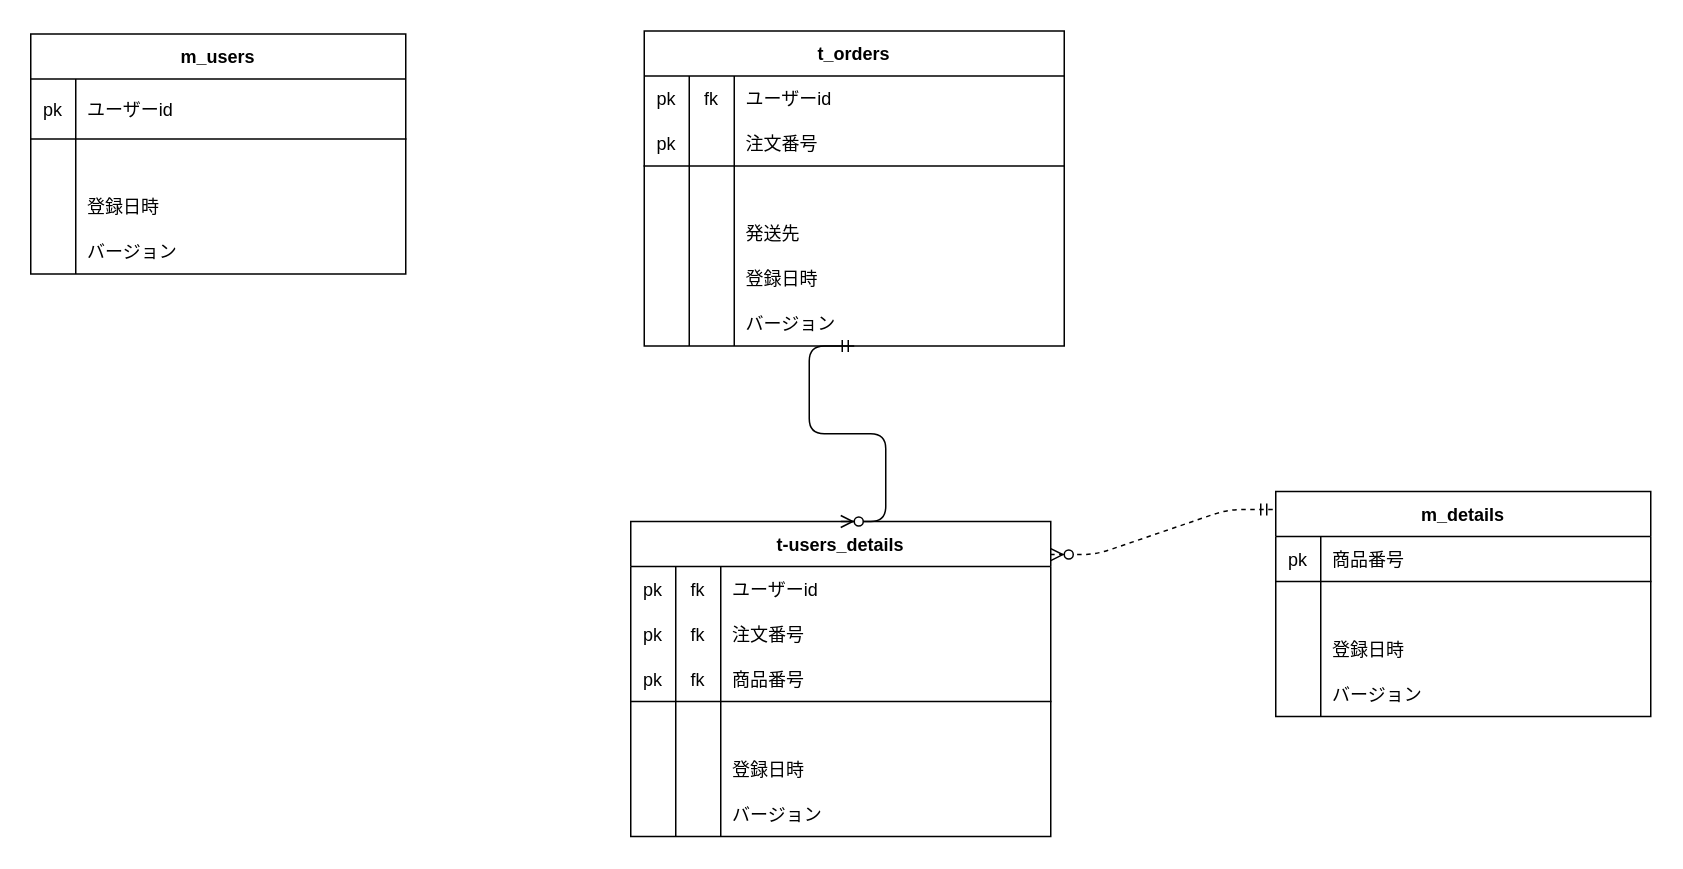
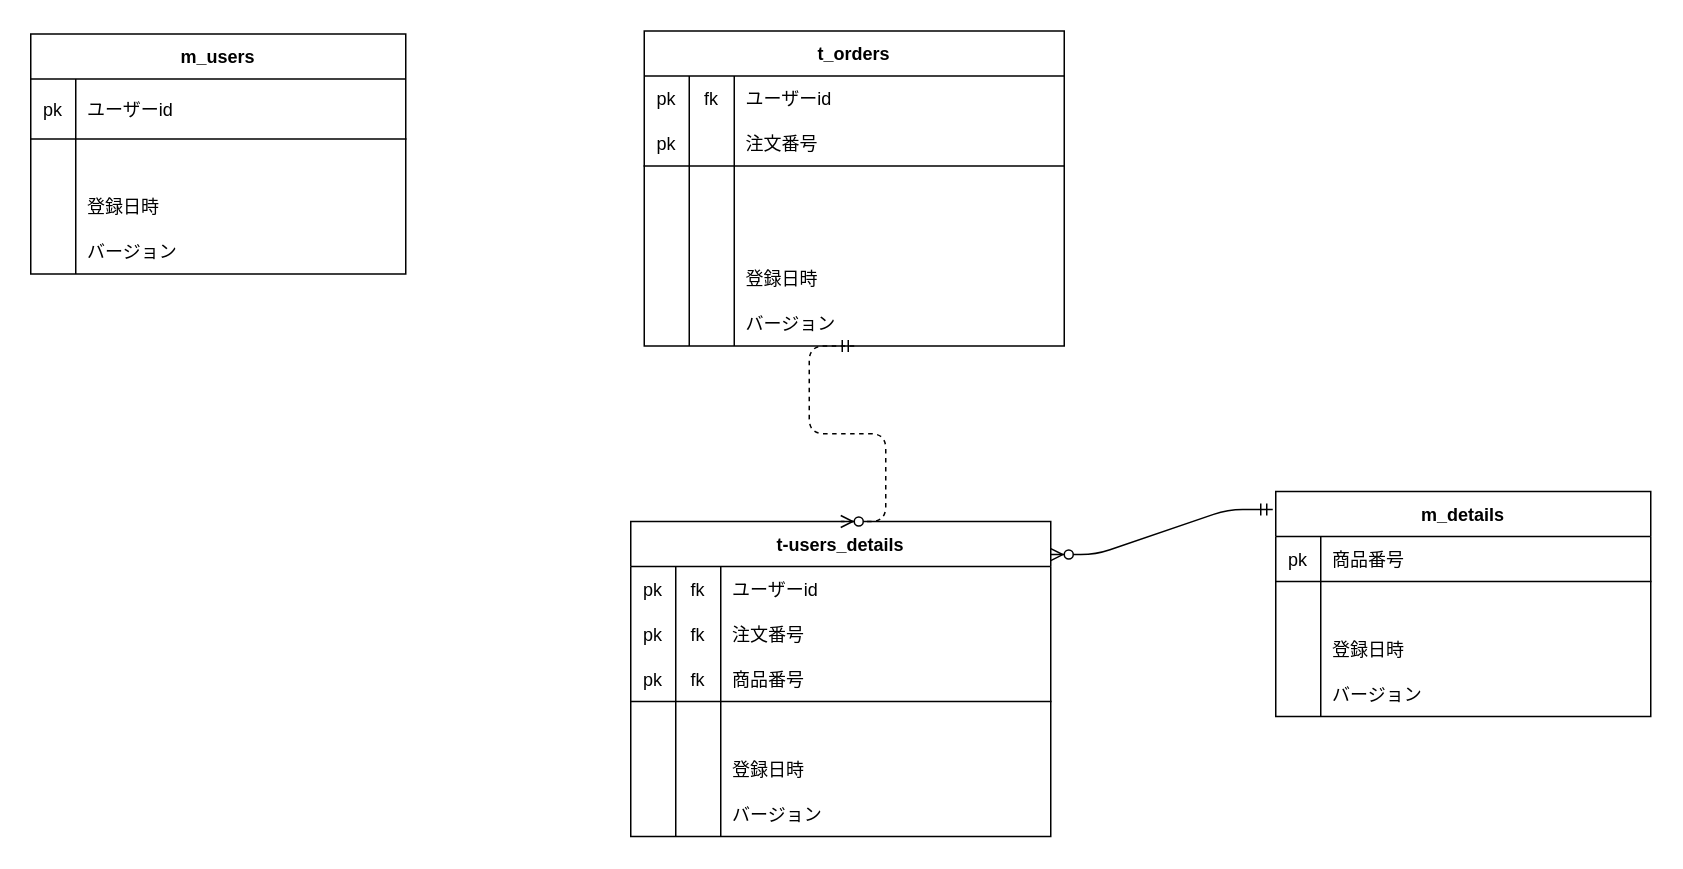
node "発送先": removed
edge "t_orders" -- "t-users_details": style solid -> dashed
edge "m_details" -- "t-users_details": style dashed -> solid
